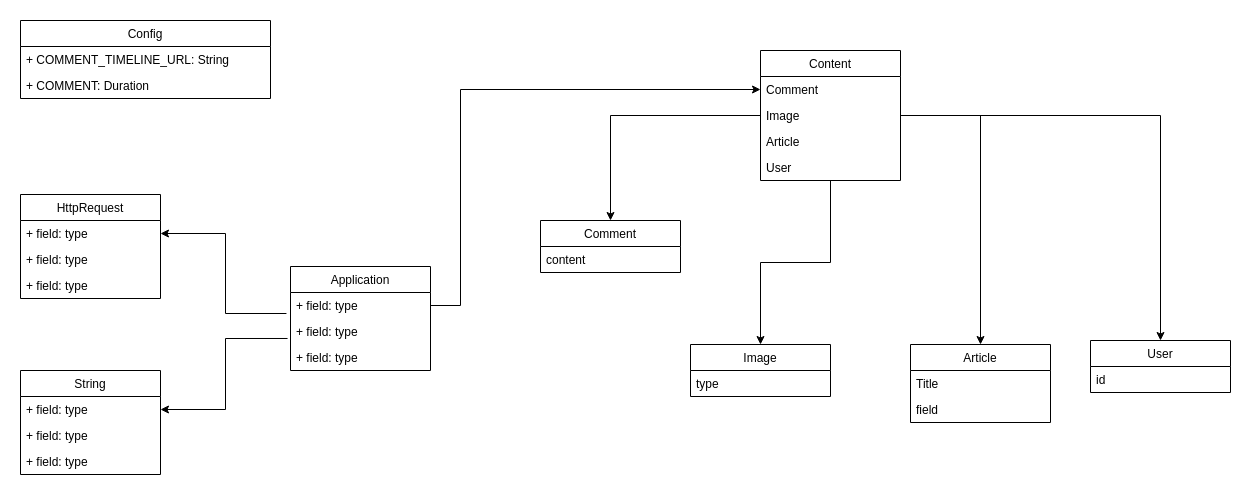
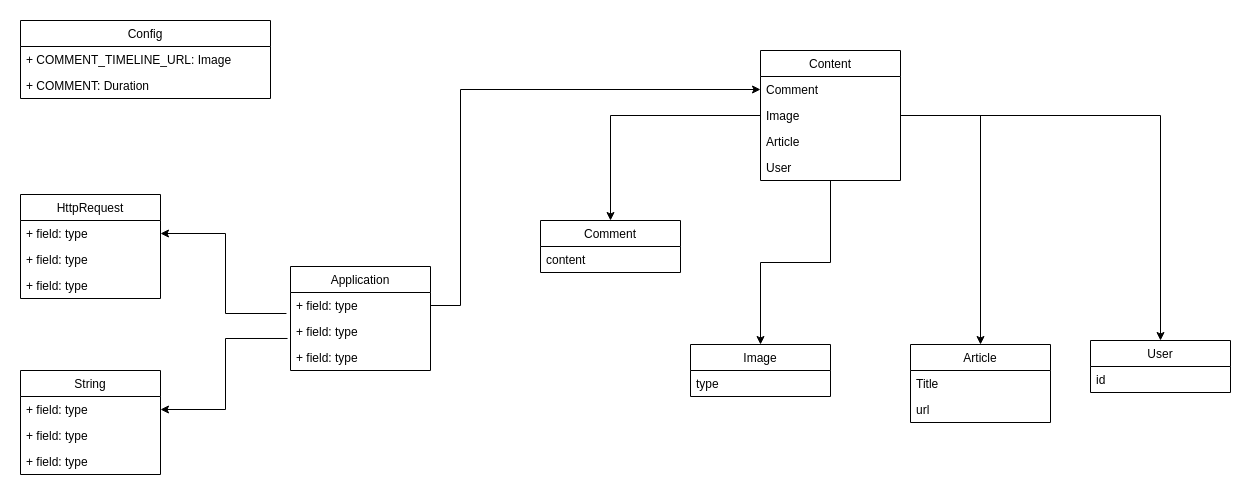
node "+ COMMENT_TIMELINE_URL: String": label "+ COMMENT_TIMELINE_URL: String" -> "+ COMMENT_TIMELINE_URL: Image"
node "field": label "field" -> "url"
